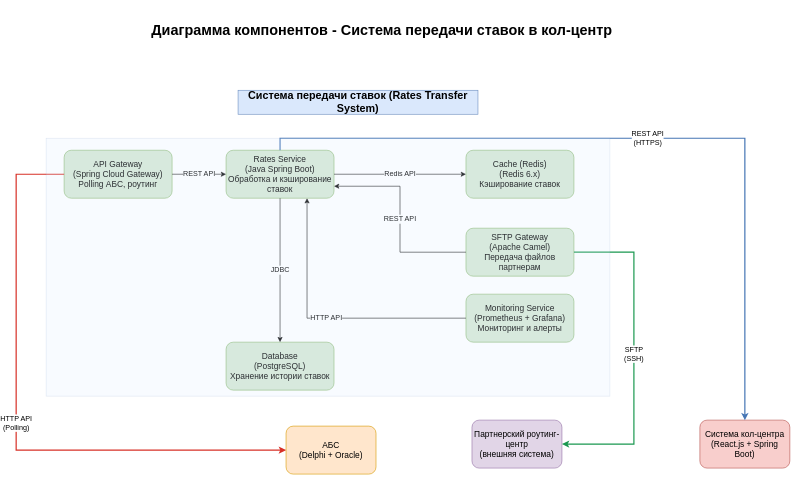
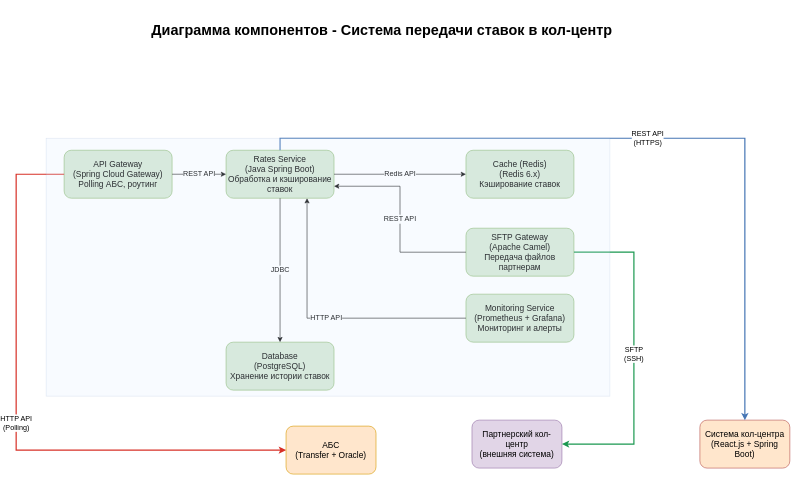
node "Система передачи ставок (Rates Transfer System)": removed
node "Партнерский роутинг-центр (внешняя система)": label "Партнерский роутинг-центр (внешняя система)" -> "Партнерский кол-центр (внешняя система)"
node "Система кол-центра (React.js + Spring Boot)": fillcolor #f8cecc -> #ffe6cc
node "АБС (Delphi + Oracle)": label "АБС (Delphi + Oracle)" -> "АБС (Transfer + Oracle)"
